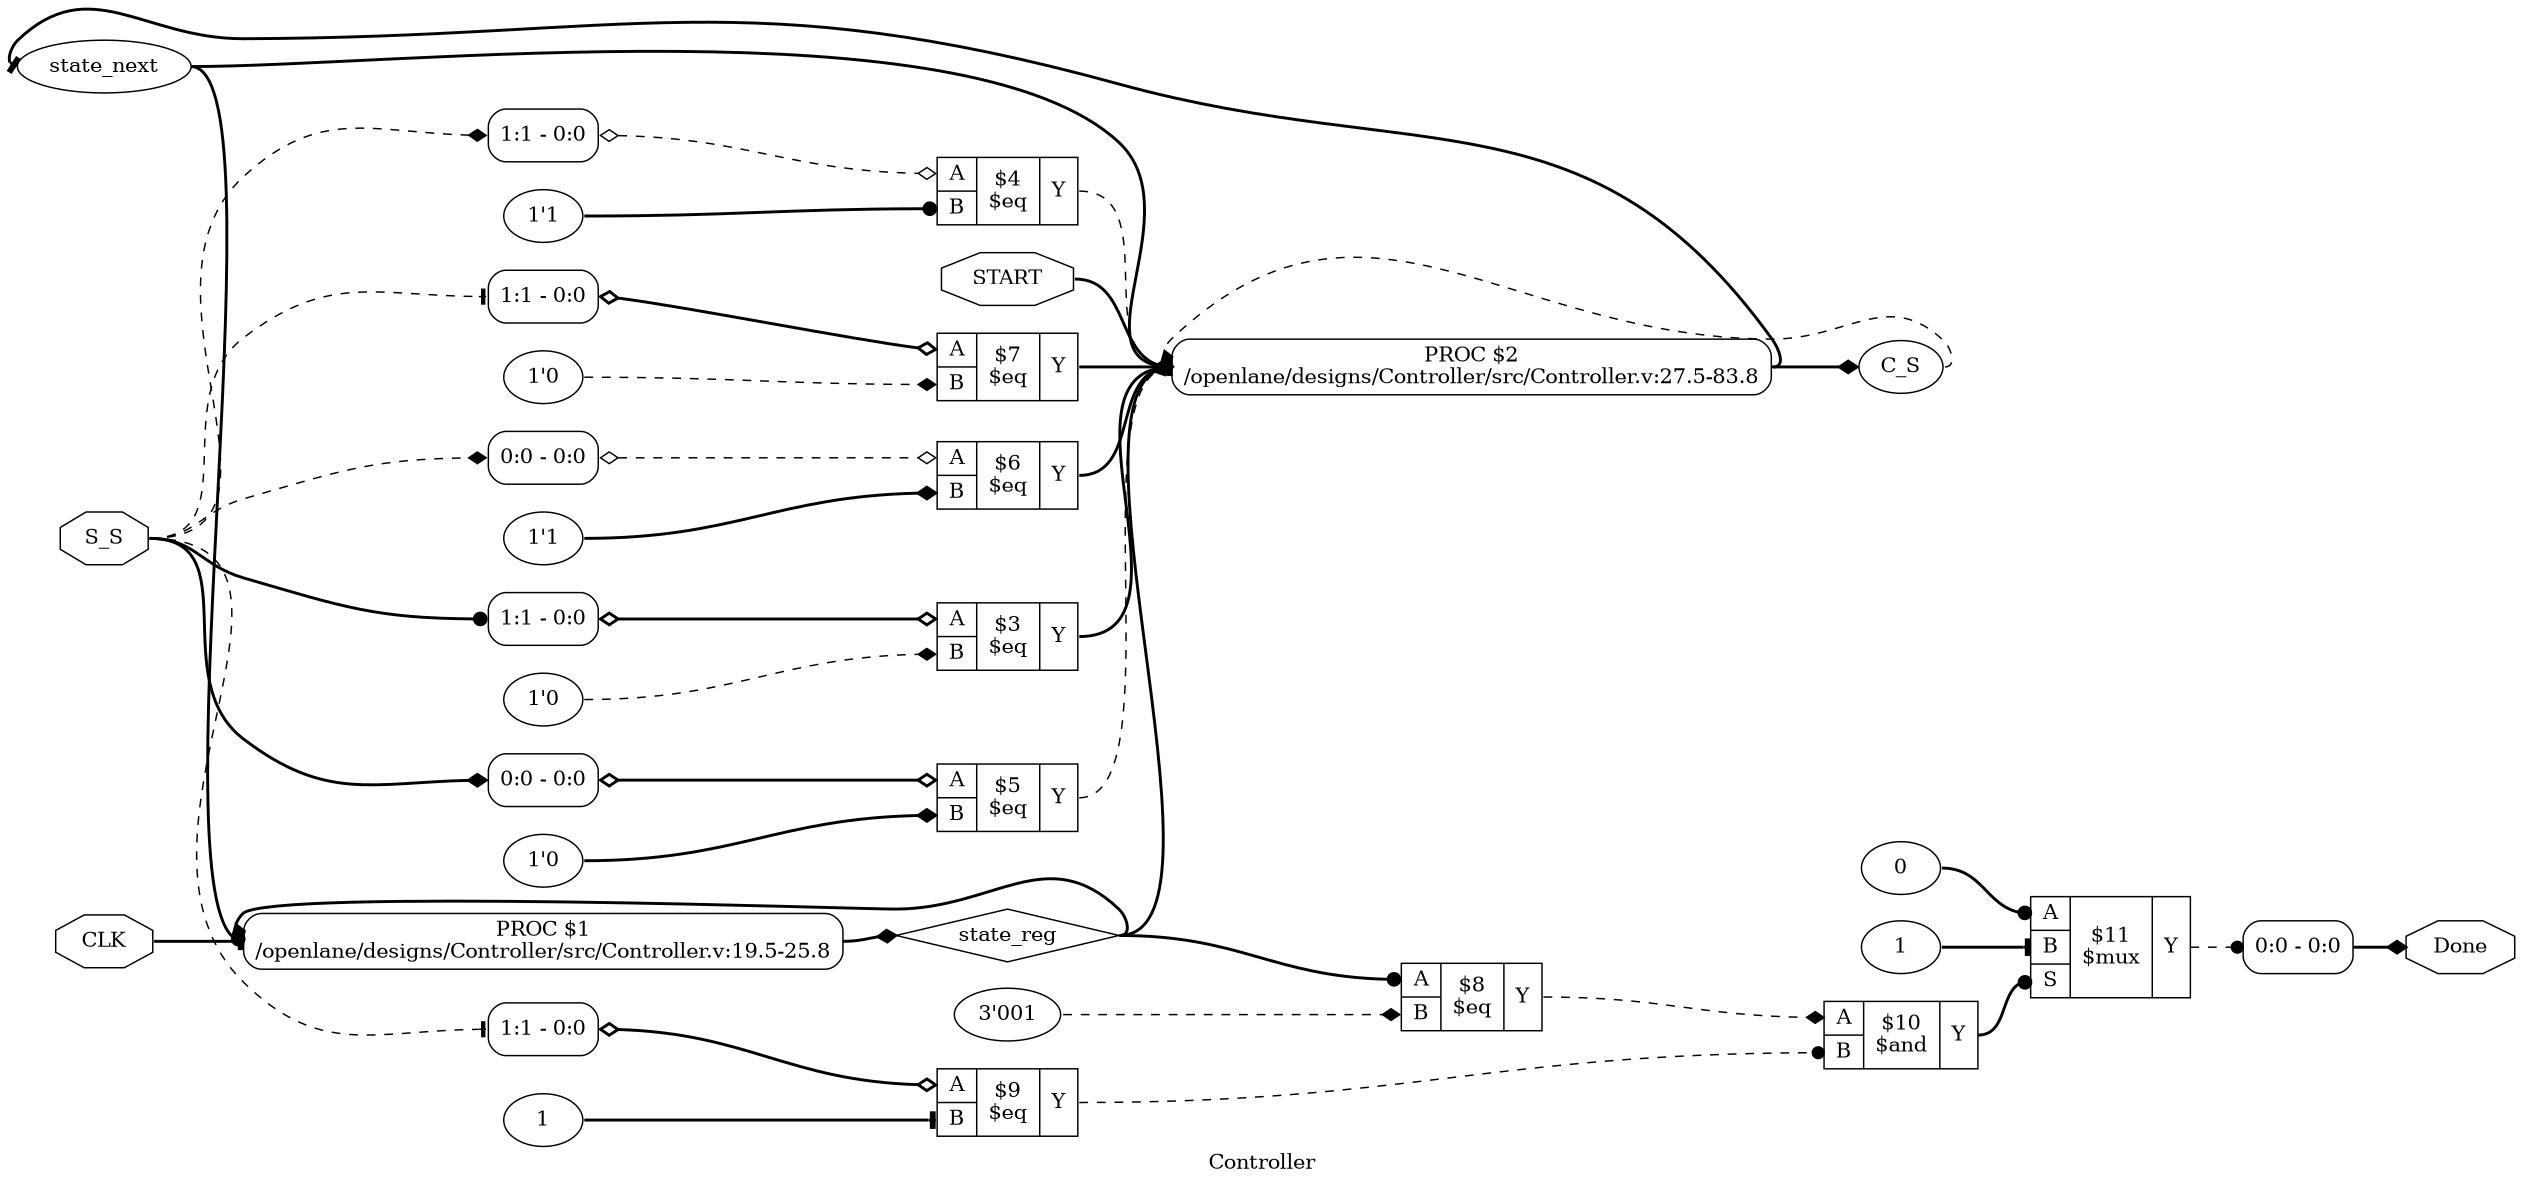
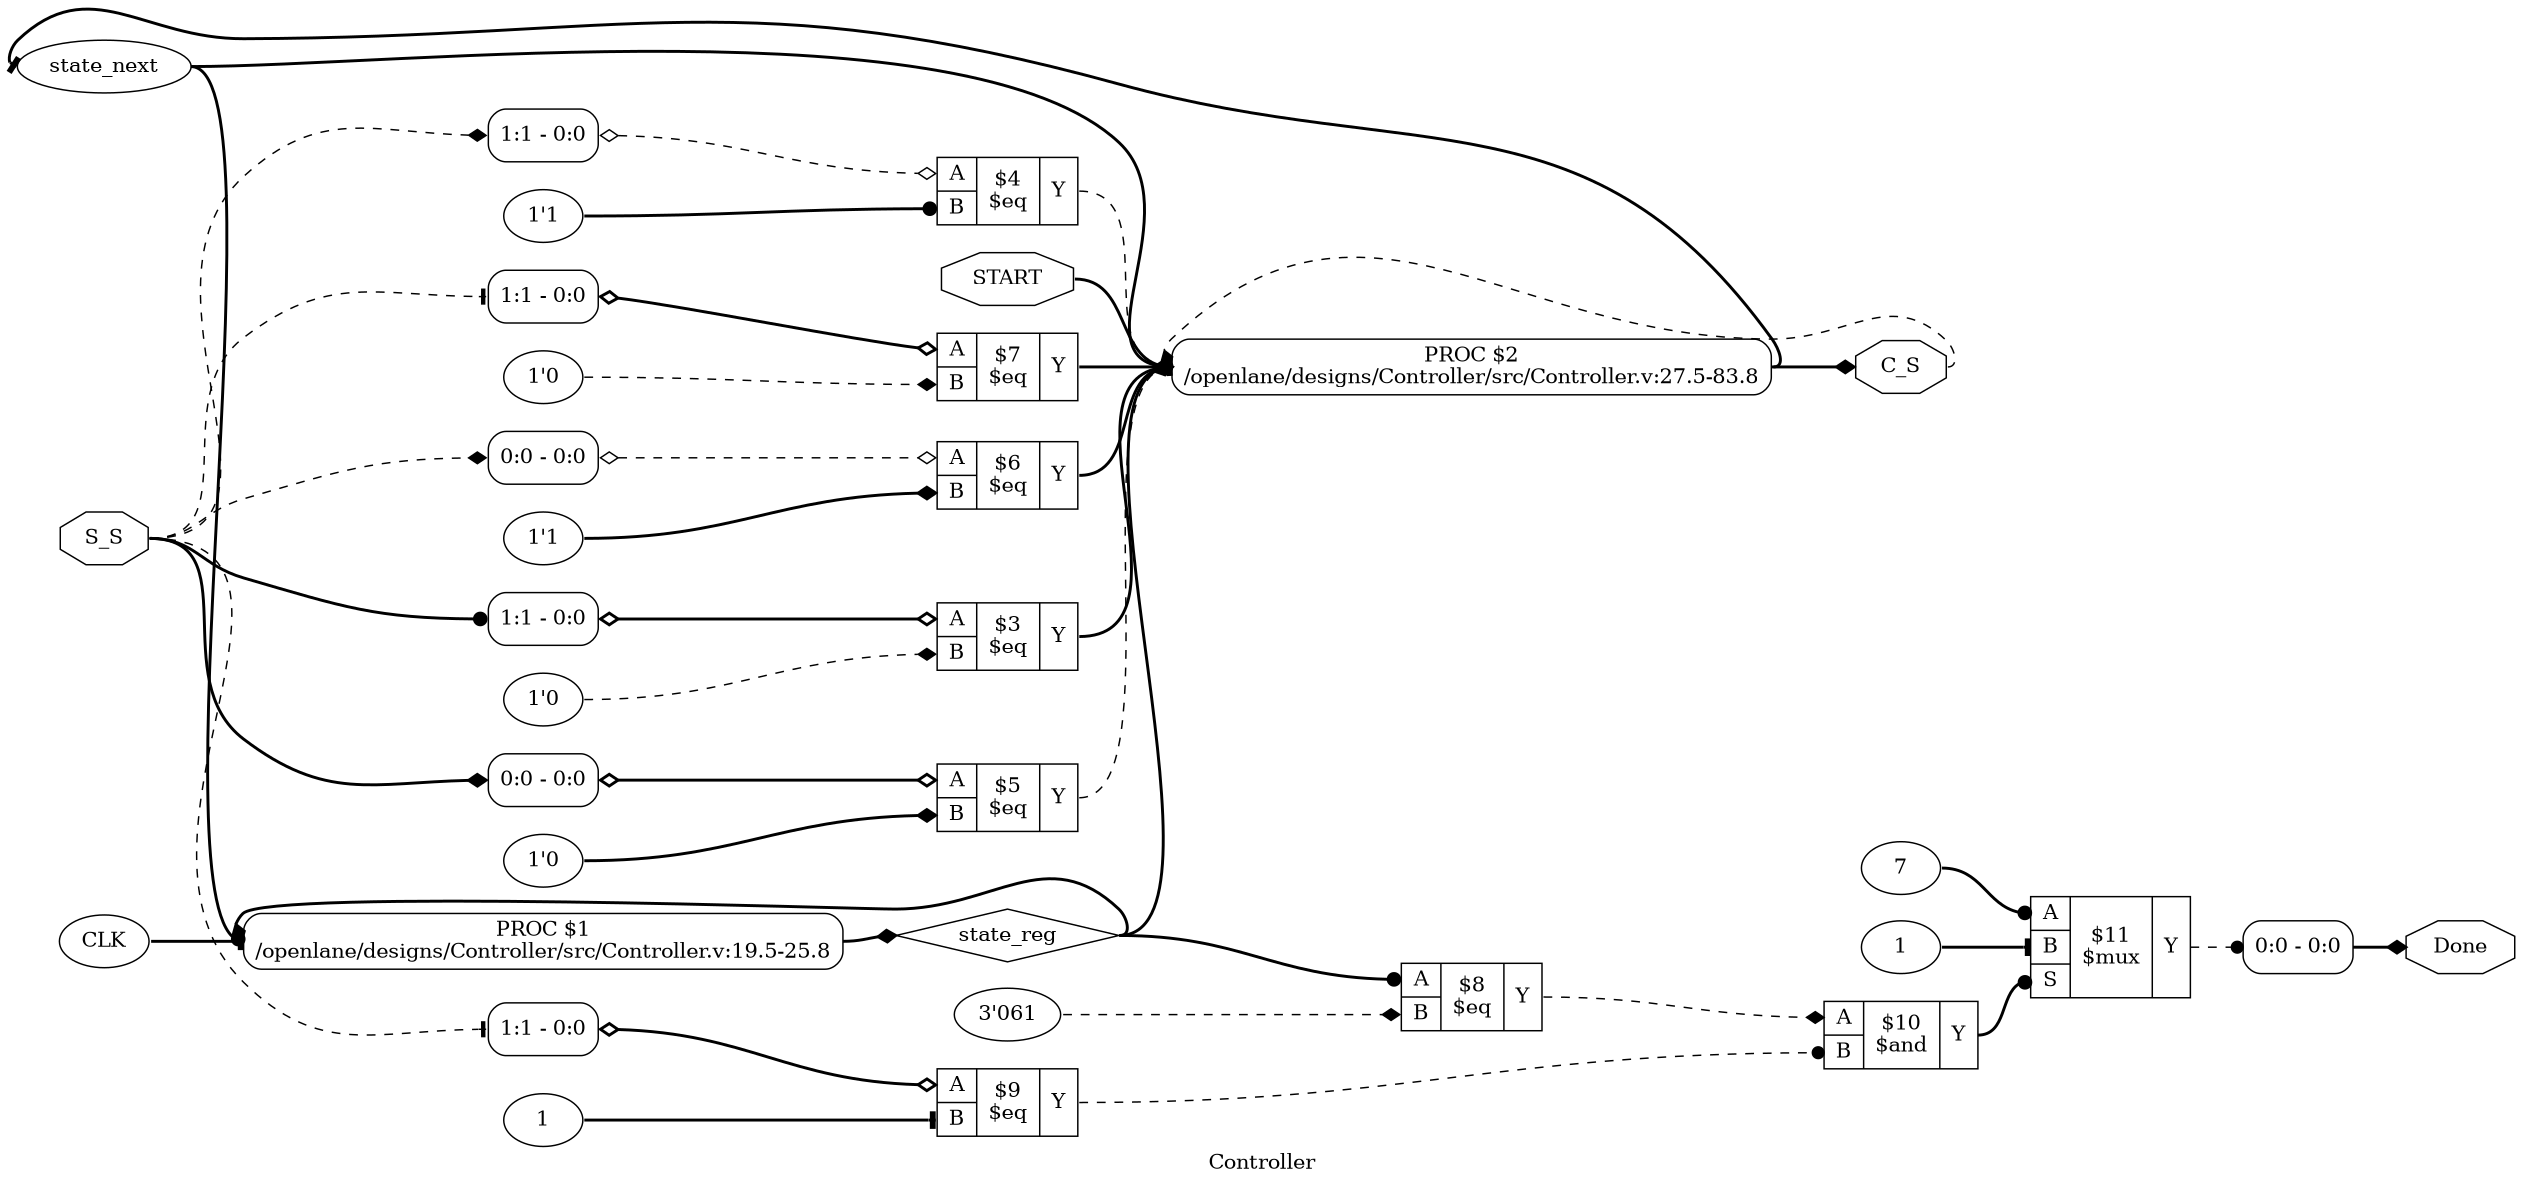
node "C_S": shape ellipse -> octagon
node "0": label "0" -> "7"
node "CLK": shape octagon -> ellipse
node "3'001": label "3'001" -> "3'061"
